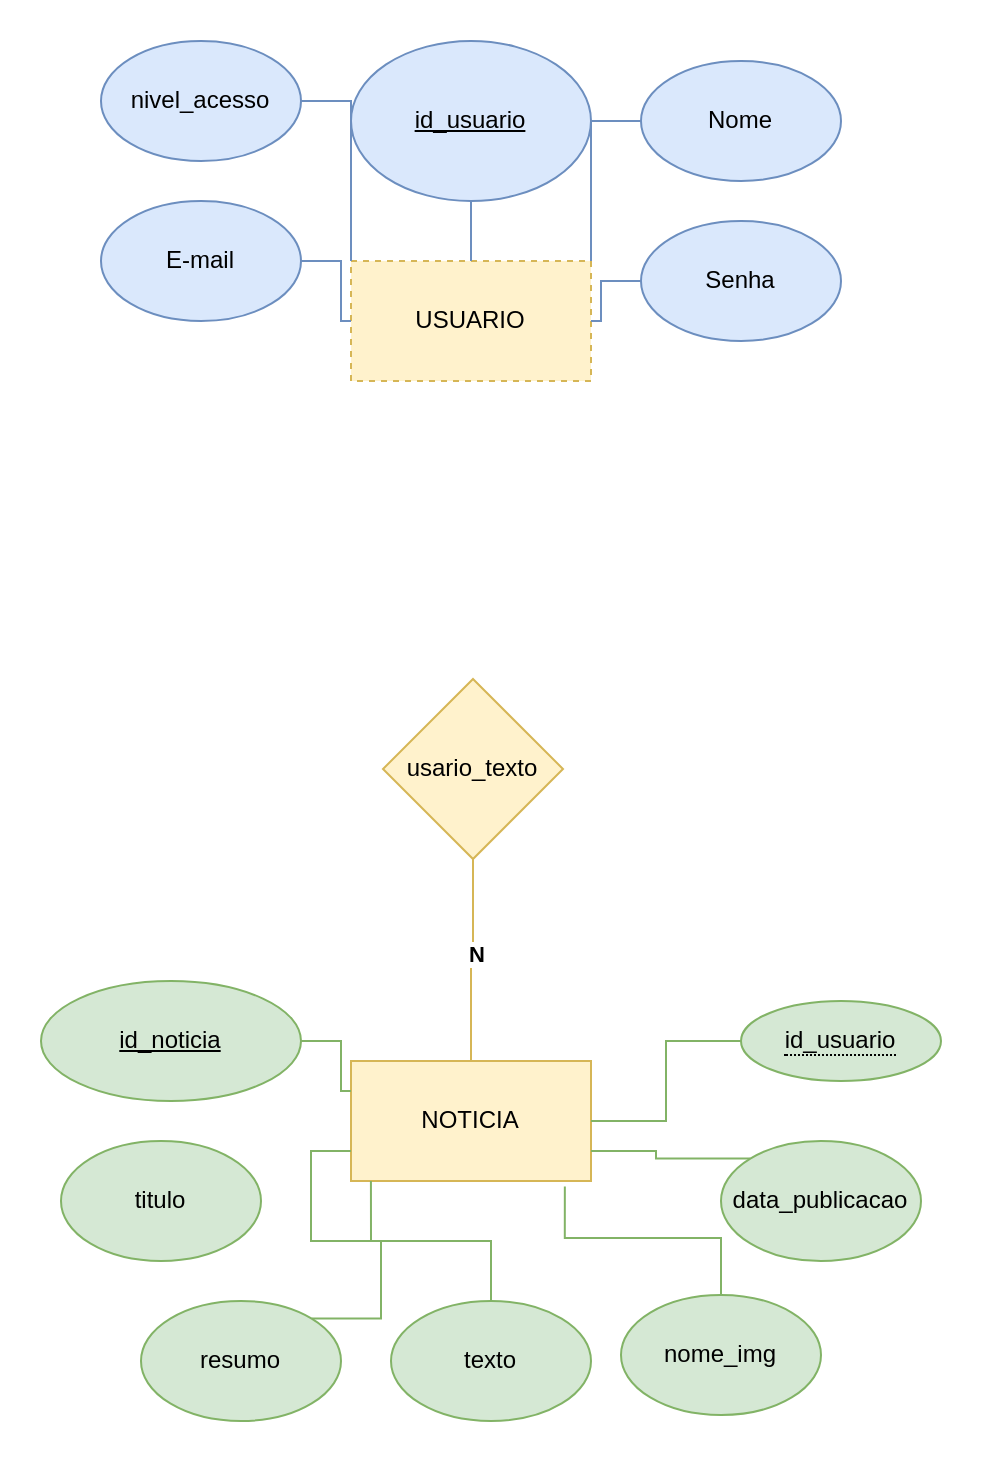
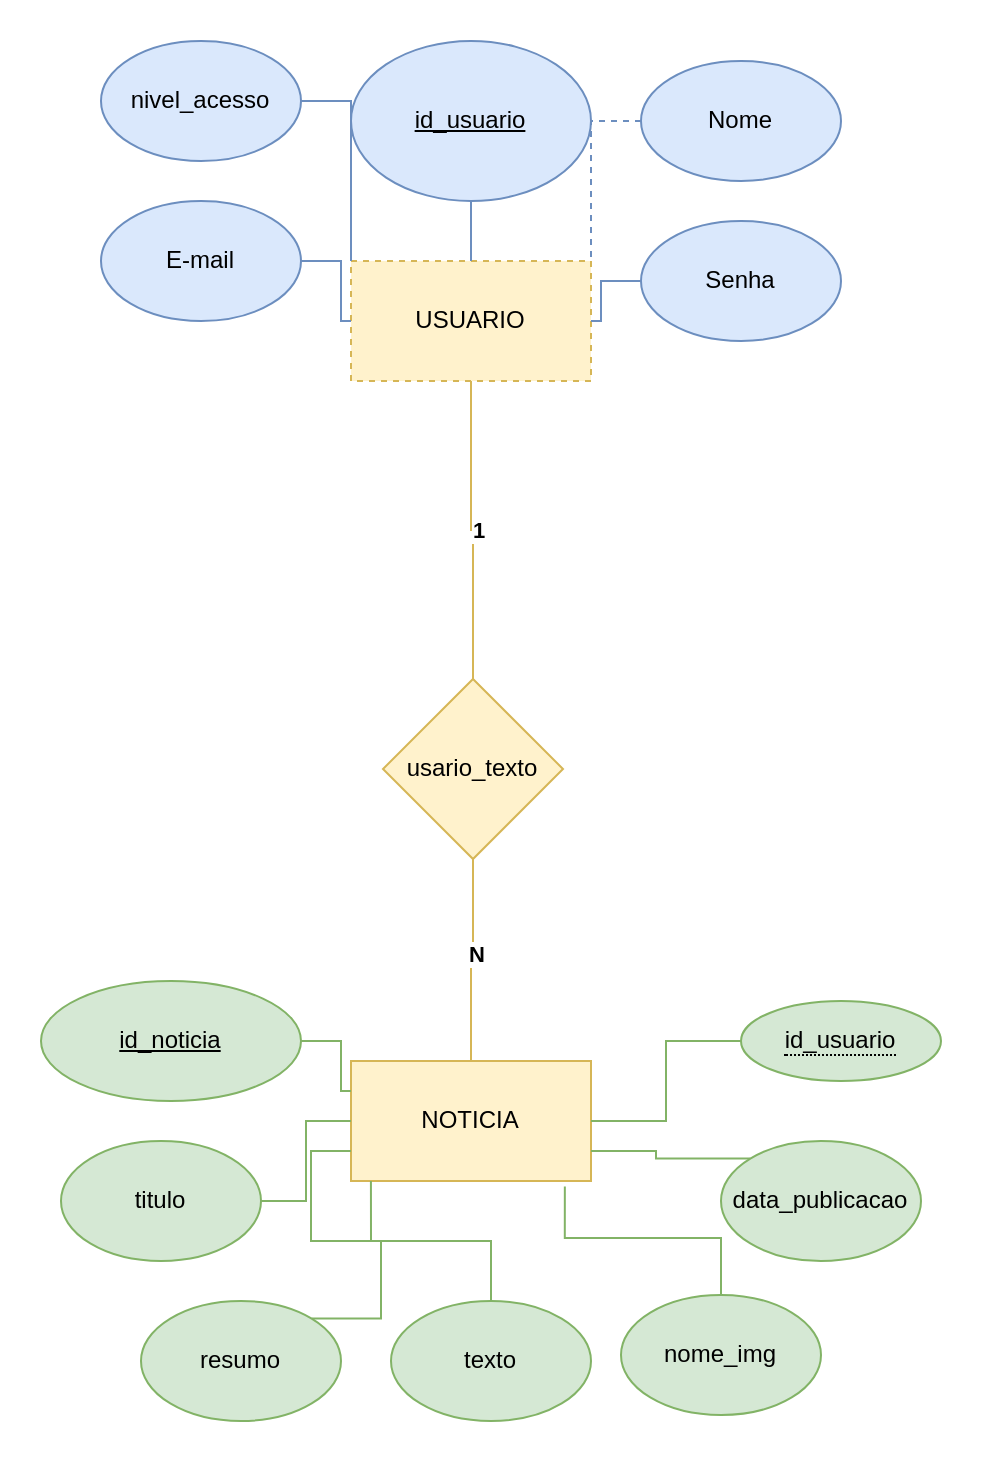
edge "Nome" -- "USUARIO": style solid -> dashed
edge "USUARIO" -- "usario_texto": added, label "1"
edge "NOTICIA" -- "titulo": added
